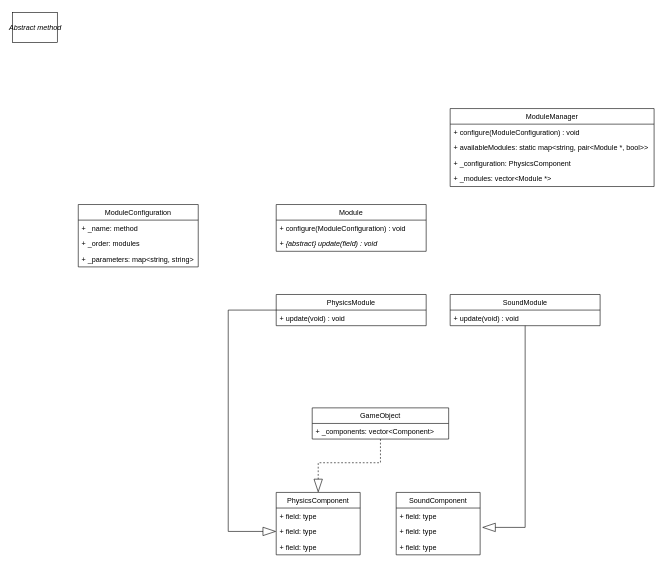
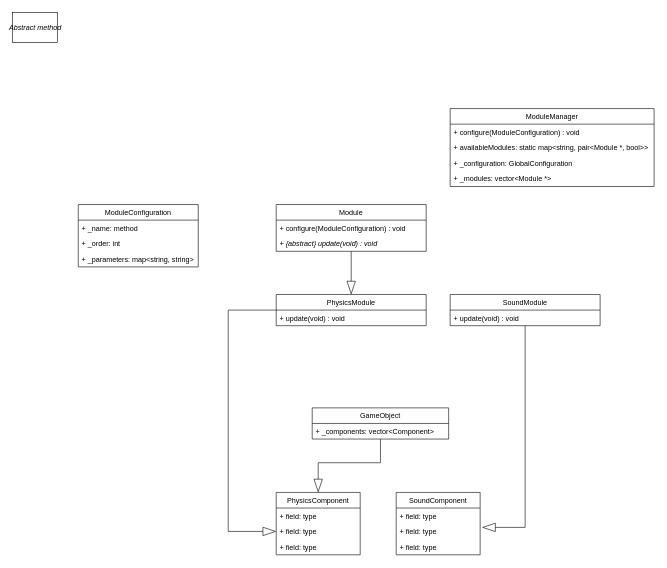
node "+ _configuration: PhysicsComponent": label "+ _configuration: PhysicsComponent" -> "+ _configuration: GlobalConfiguration"
node "+ _order: modules": label "+ _order: modules" -> "+ _order: int"
node "+ {abstract} update(field) : void": label "+ {abstract} update(field) : void" -> "+ {abstract} update(void) : void"
edge "Module" -> "PhysicsModule": added
edge "GameObject" -> "PhysicsComponent": style dashed -> solid
